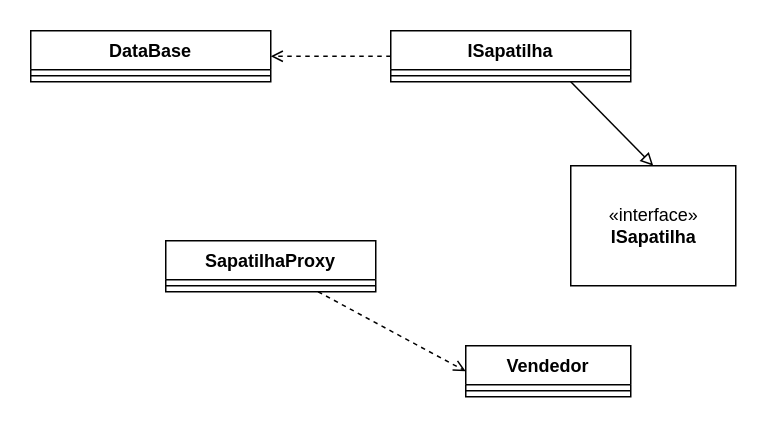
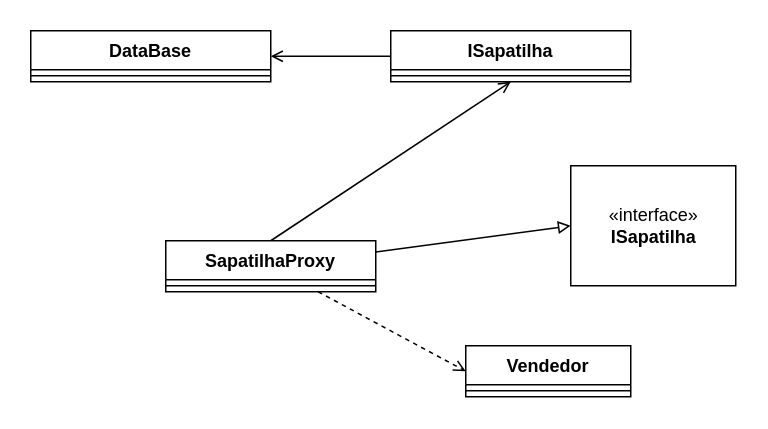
edge "ISapatilha" -> "DataBase": style dashed -> solid
edge "ISapatilha" -> "«interface» ISapatilha": removed
edge "SapatilhaProxy" -> "ISapatilha": added
edge "SapatilhaProxy" -> "«interface» ISapatilha": added
